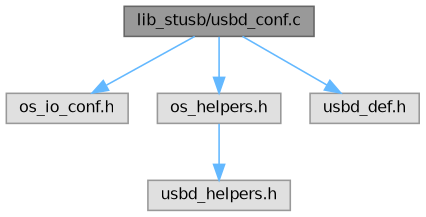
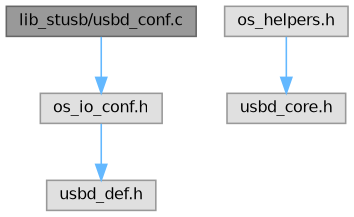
edge "lib_stusb/usbd_conf.c" -> "os_helpers.h": removed
edge "lib_stusb/usbd_conf.c" -> "usbd_def.h": now "os_io_conf.h" -> "usbd_def.h"
node "usbd_helpers.h": label "usbd_helpers.h" -> "usbd_core.h"
